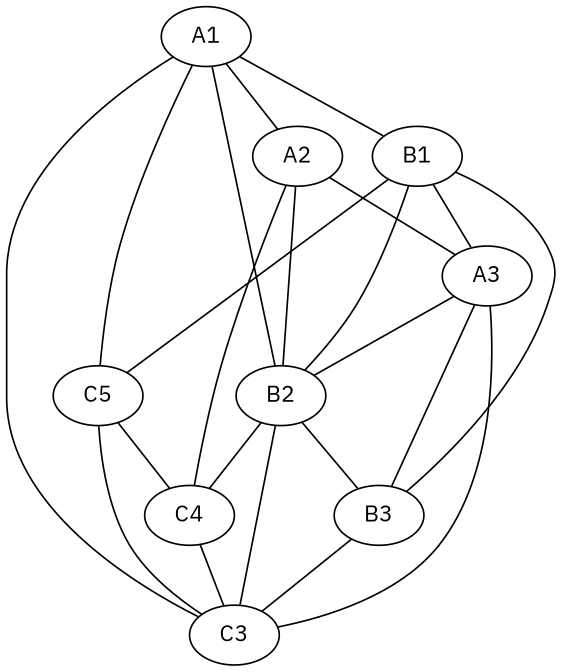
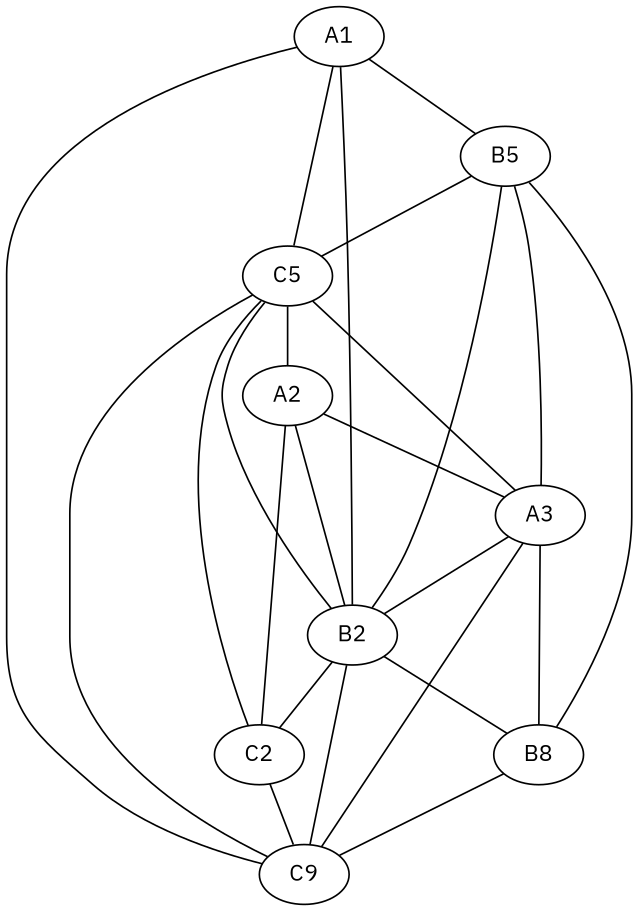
edge "A1" -- "A2": now "C5" -- "A2"
node "B1": label "B1" -> "B5"
edge "C5" -- "A3": added
edge "C5" -- "B2": added
node "C4": label "C4" -> "C2"
node "B3": label "B3" -> "B8"
node "C3": label "C3" -> "C9"
